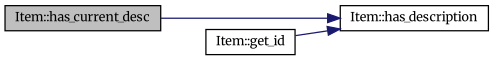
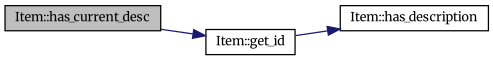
edge "Item::has_current_desc" -> "Item::has_description": now "Item::has_current_desc" -> "Item::get_id"
